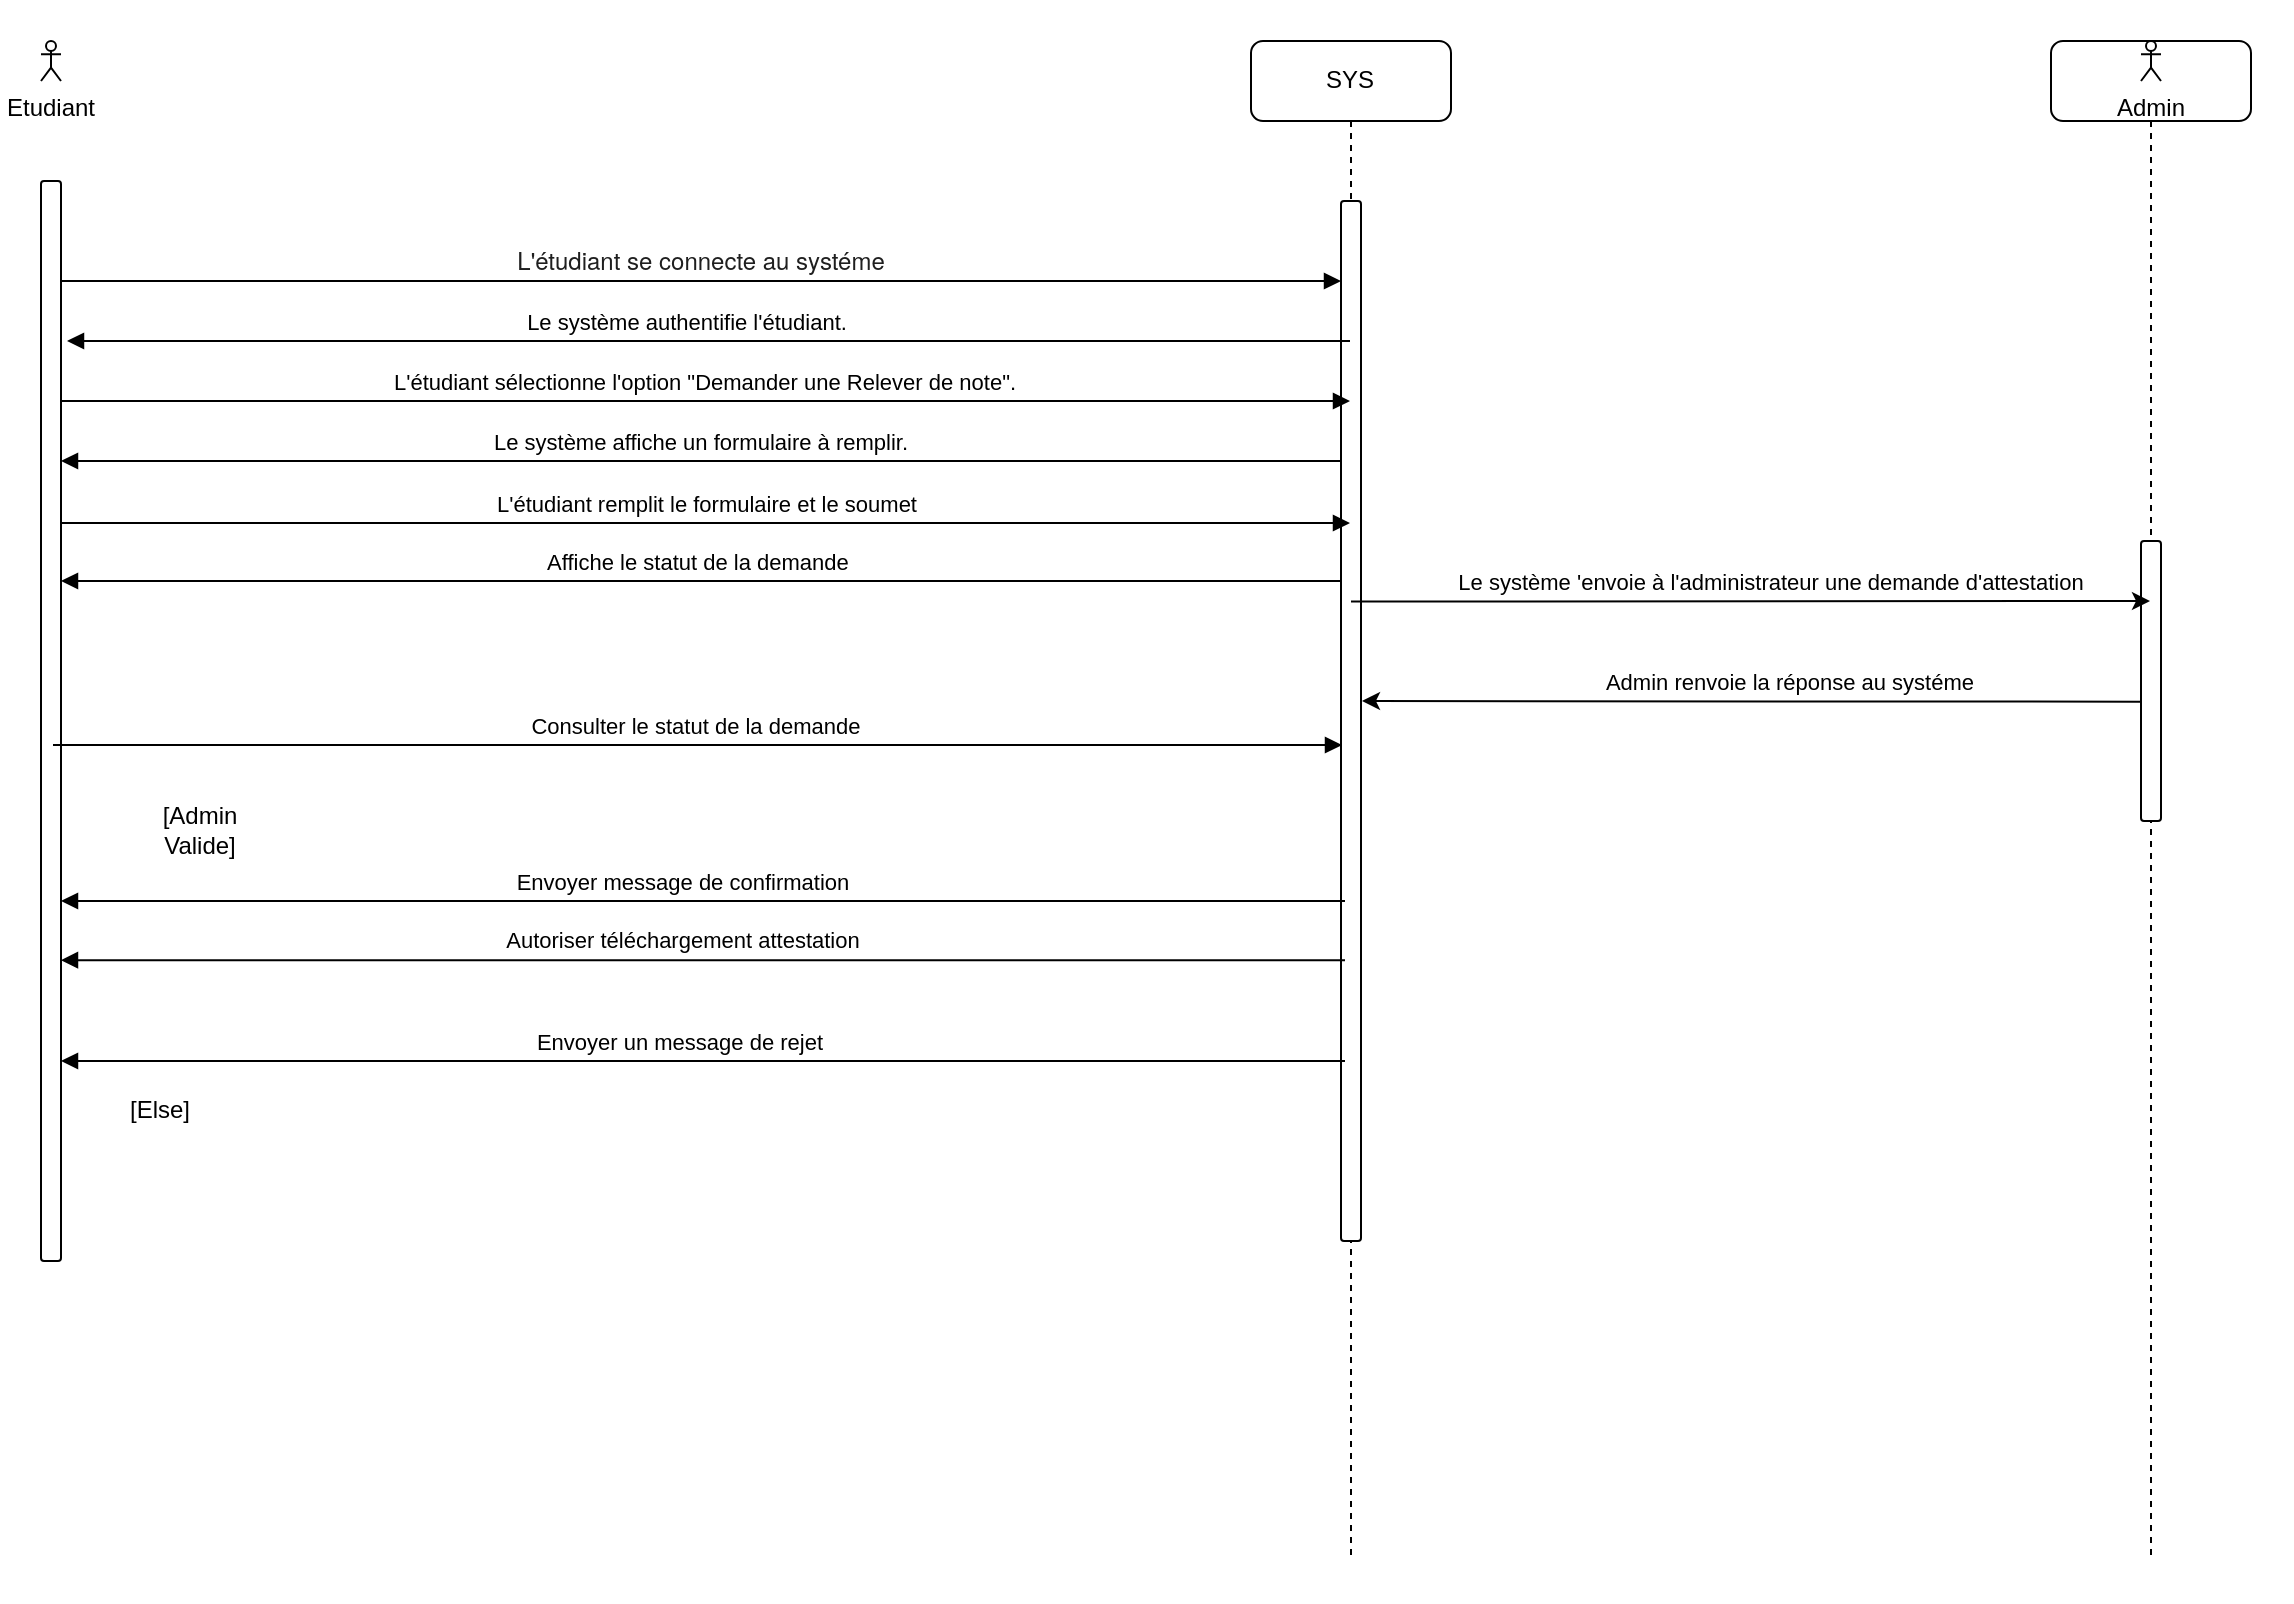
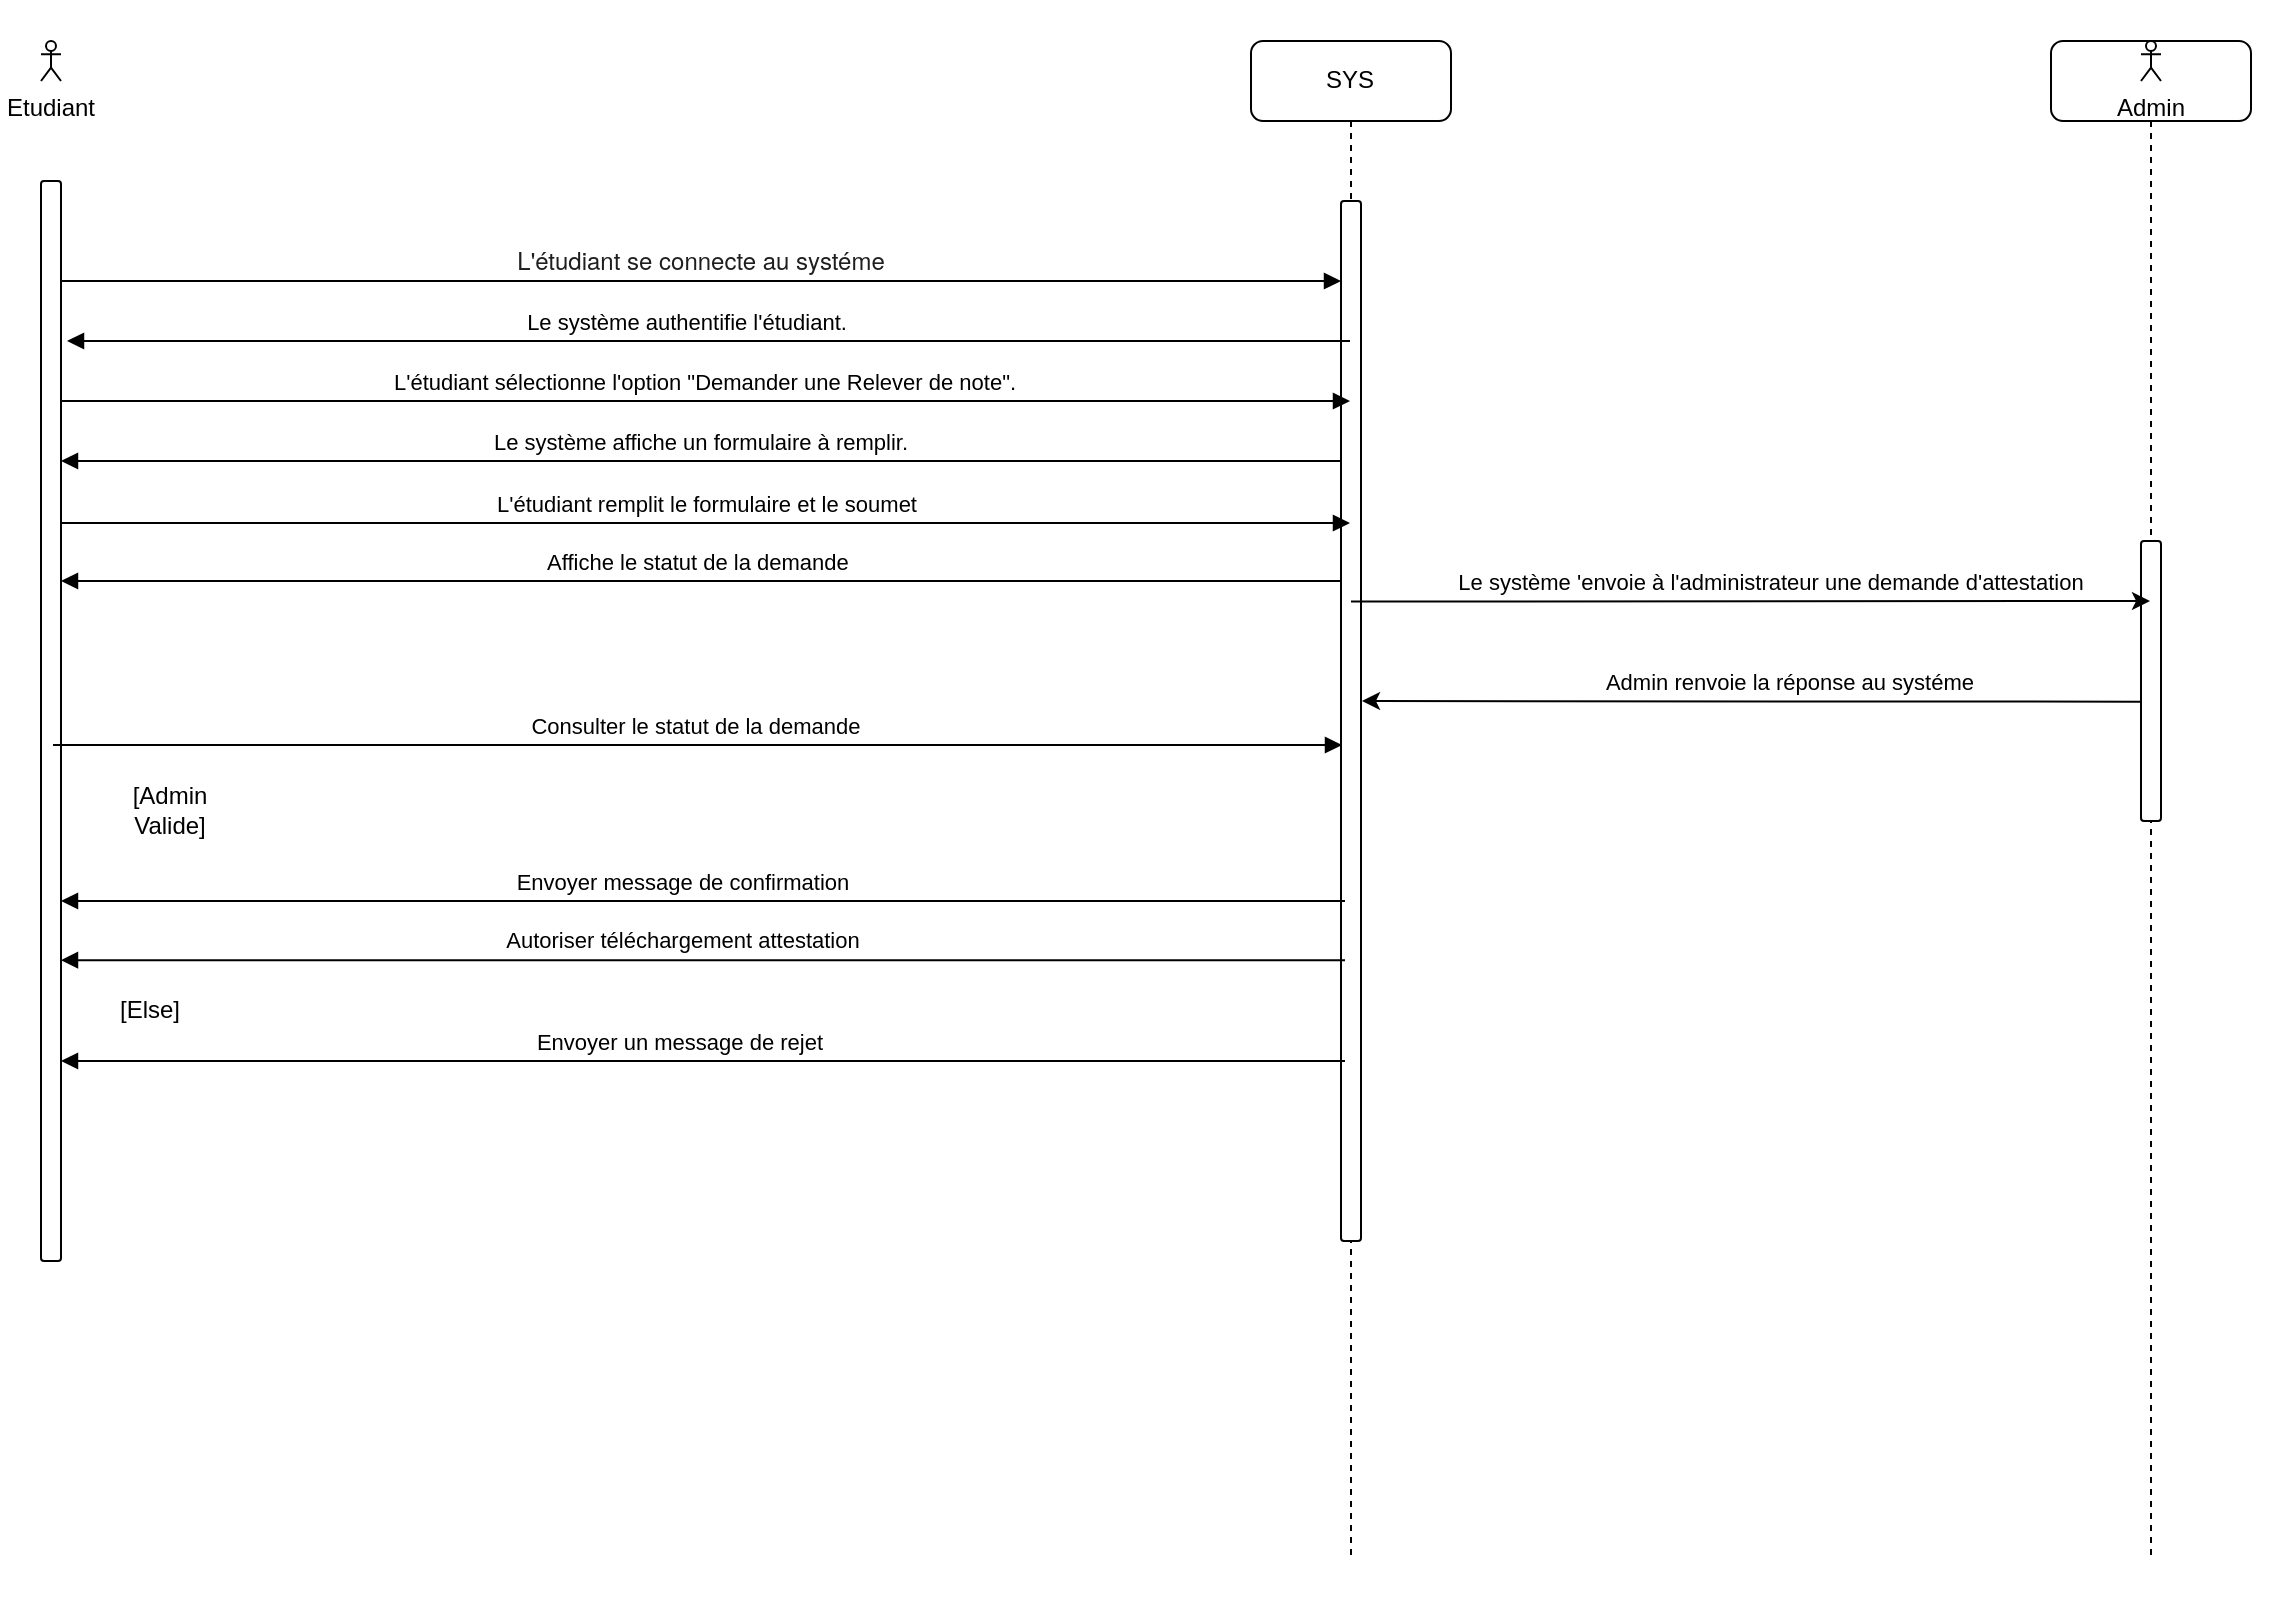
node "[Admin Valide]": moved (201, 831) -> (171, 811)
node "[Else]": moved (161, 1111) -> (151, 1011)
